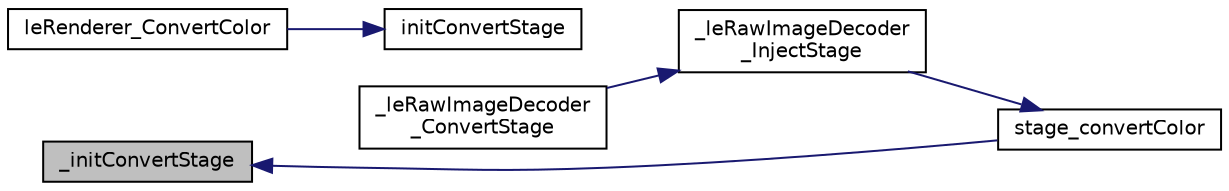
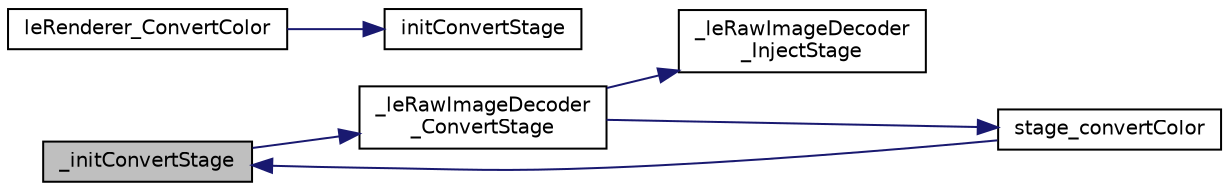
edge "_leRawImageDecoder _InjectStage" -> "stage_convertColor": now "_leRawImageDecoder _ConvertStage" -> "stage_convertColor"
edge "_initConvertStage" -> "_leRawImageDecoder _ConvertStage": added
